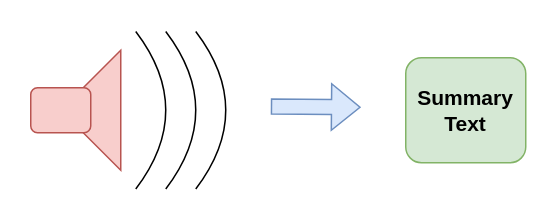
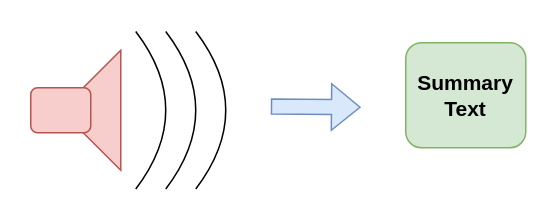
node "Summary Text": moved (466, 110) -> (466, 95)
